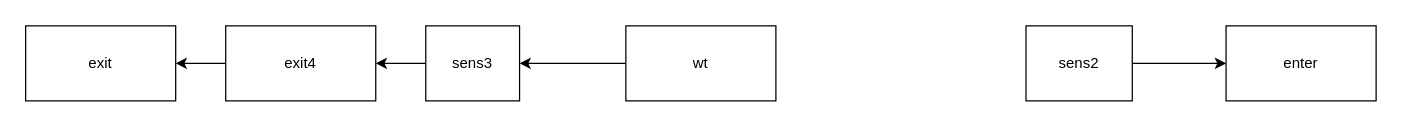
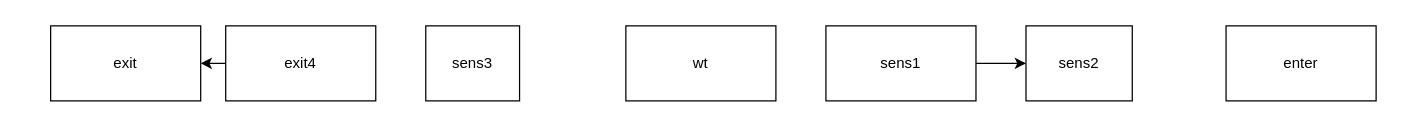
node "exit": moved (101, 63) -> (126, 63)
edge "sens3" -> "exit4": removed
edge "wt" -> "sens3": removed
node "sens1": added
edge "sens1" -> "sens2": added
edge "sens2" -> "enter": removed
